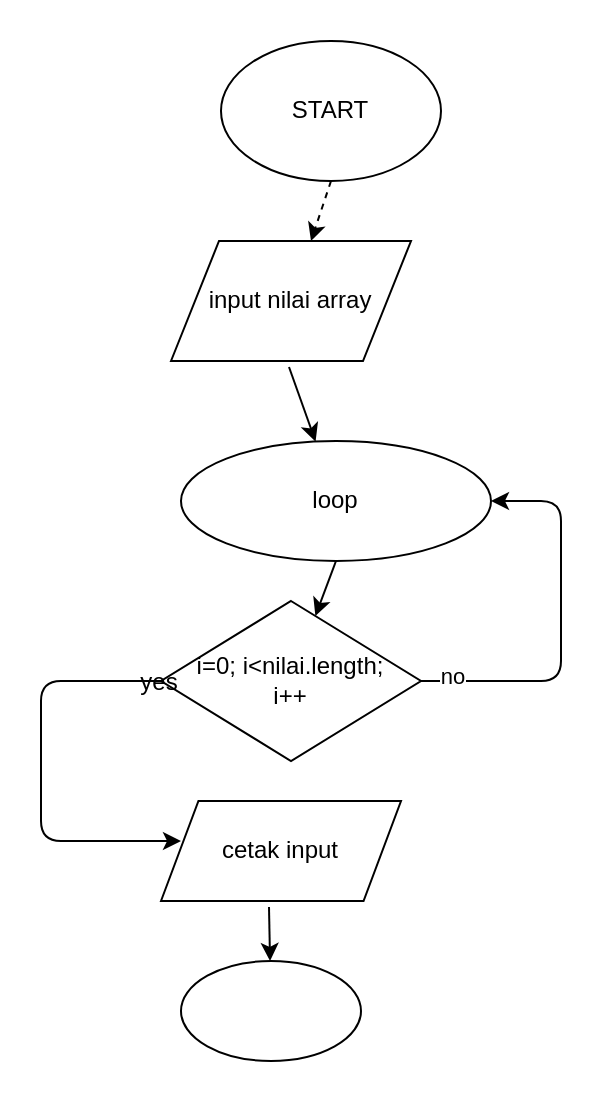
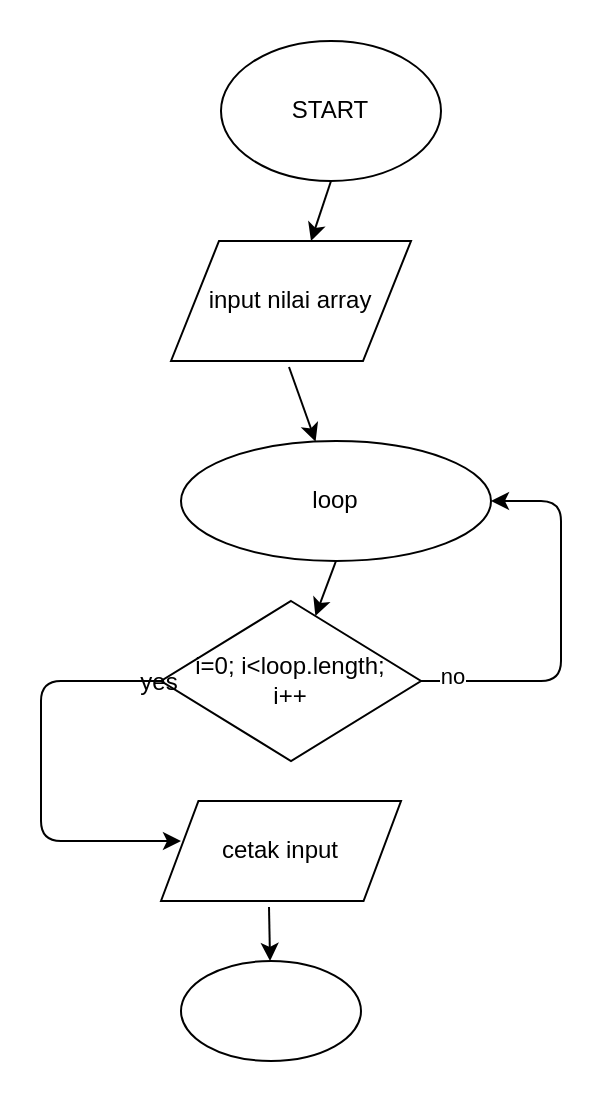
edge "START" -> "input nilai array": style dashed -> solid
node "i=0; i<nilai.length; i++": label "i=0; i<nilai.length; i++" -> "i=0; i<loop.length; i++"
